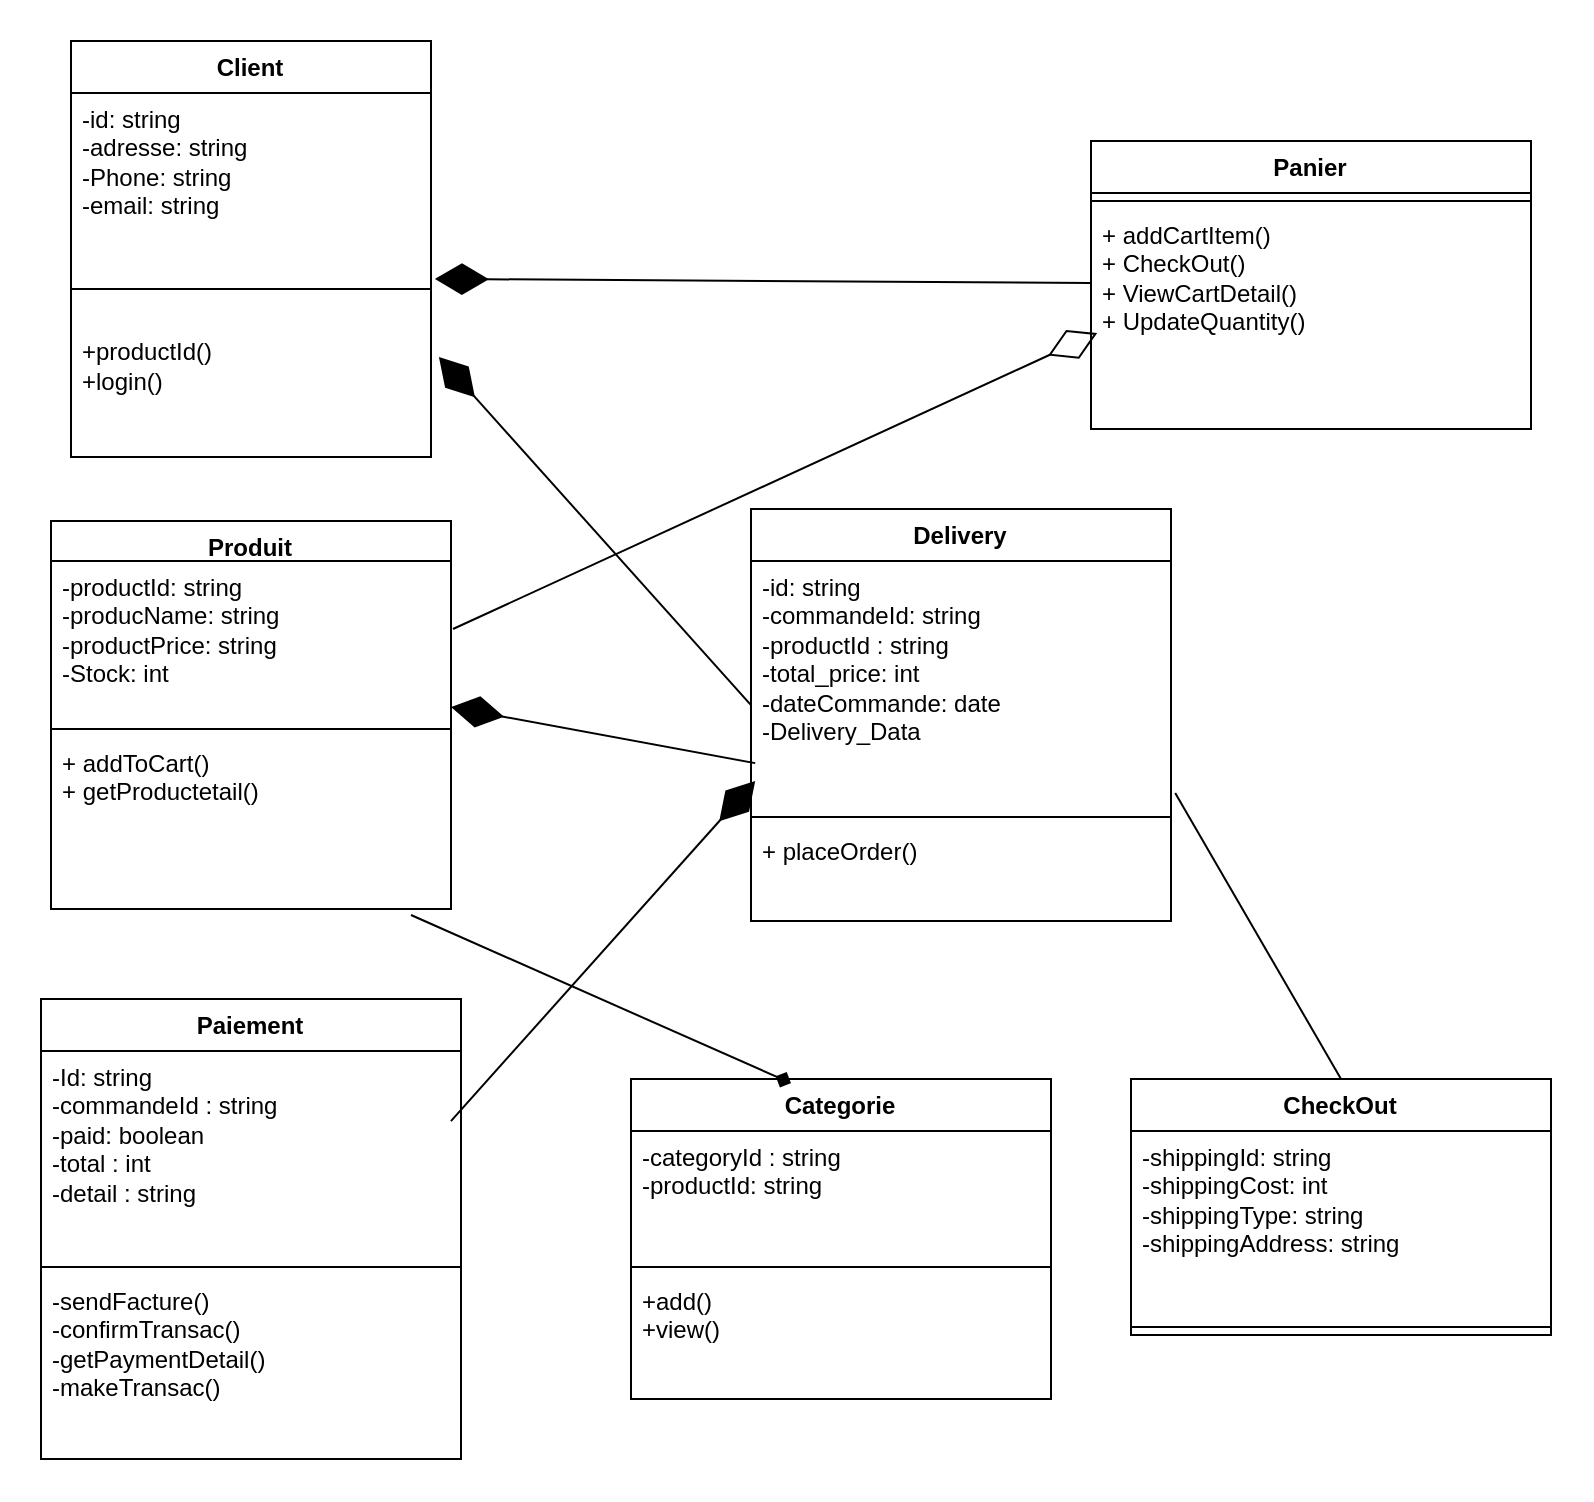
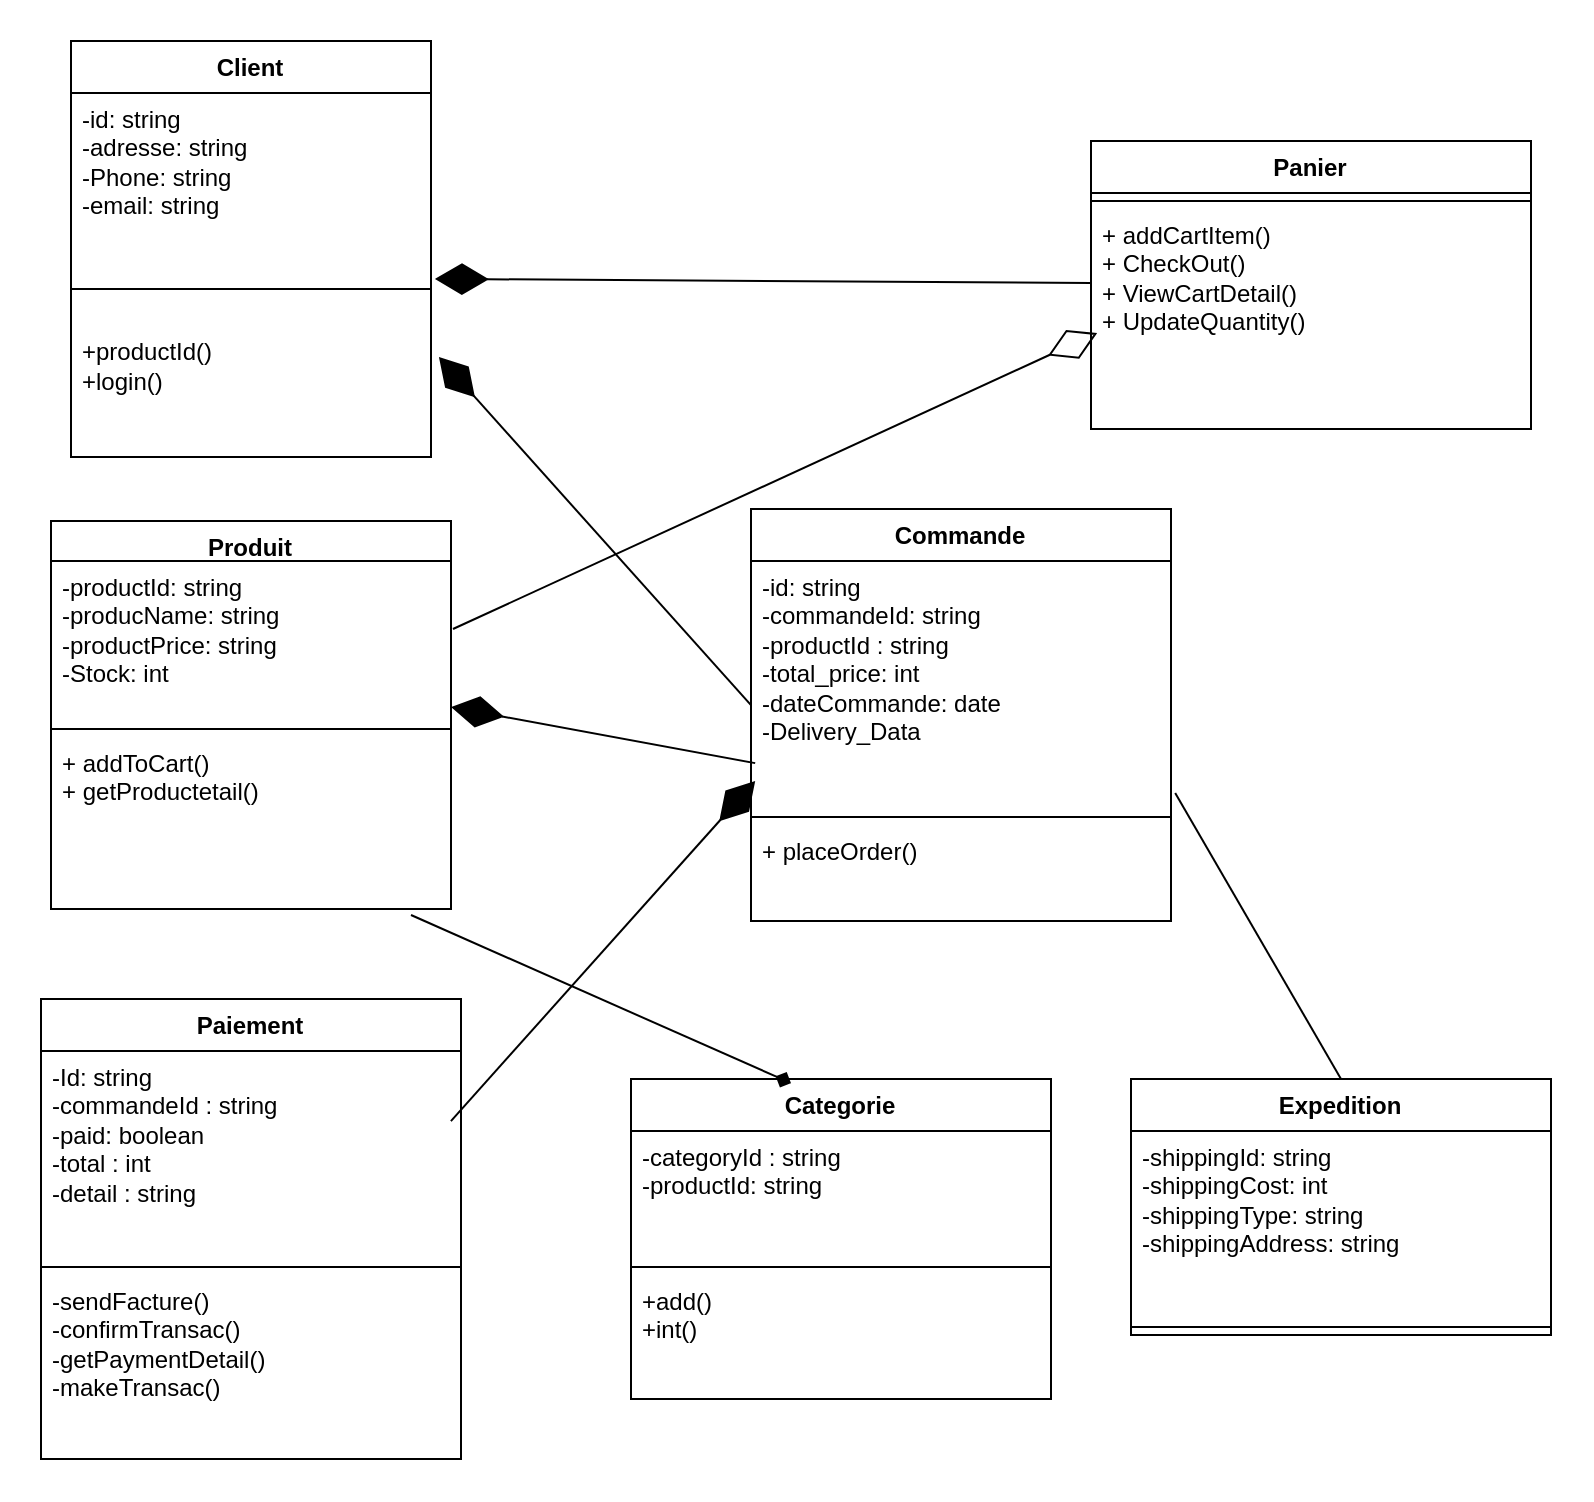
node "Delivery": label "Delivery" -> "Commande"
node "CheckOut": label "CheckOut" -> "Expedition"
node "+add() +view()": label "+add() +view()" -> "+add() +int()"
